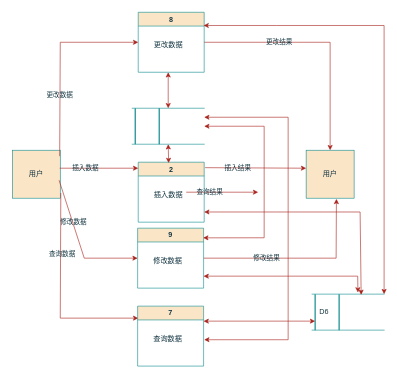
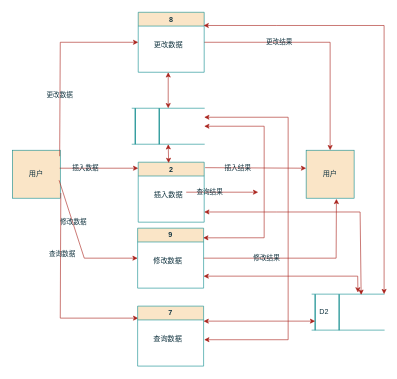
node "D6": label "D6" -> "D2"
